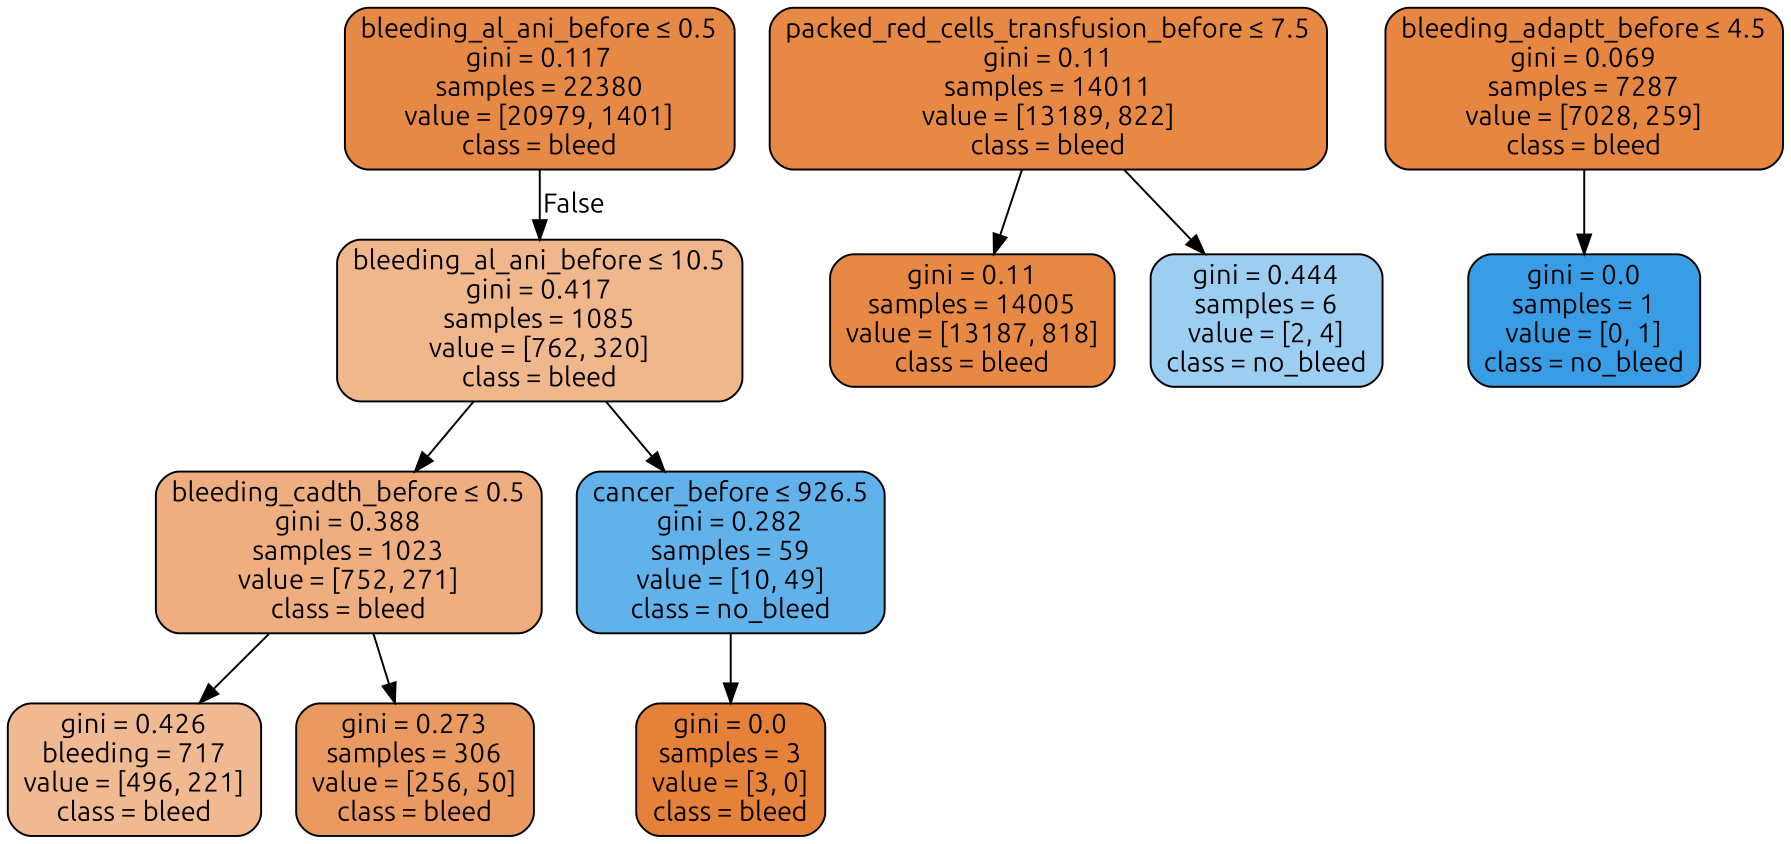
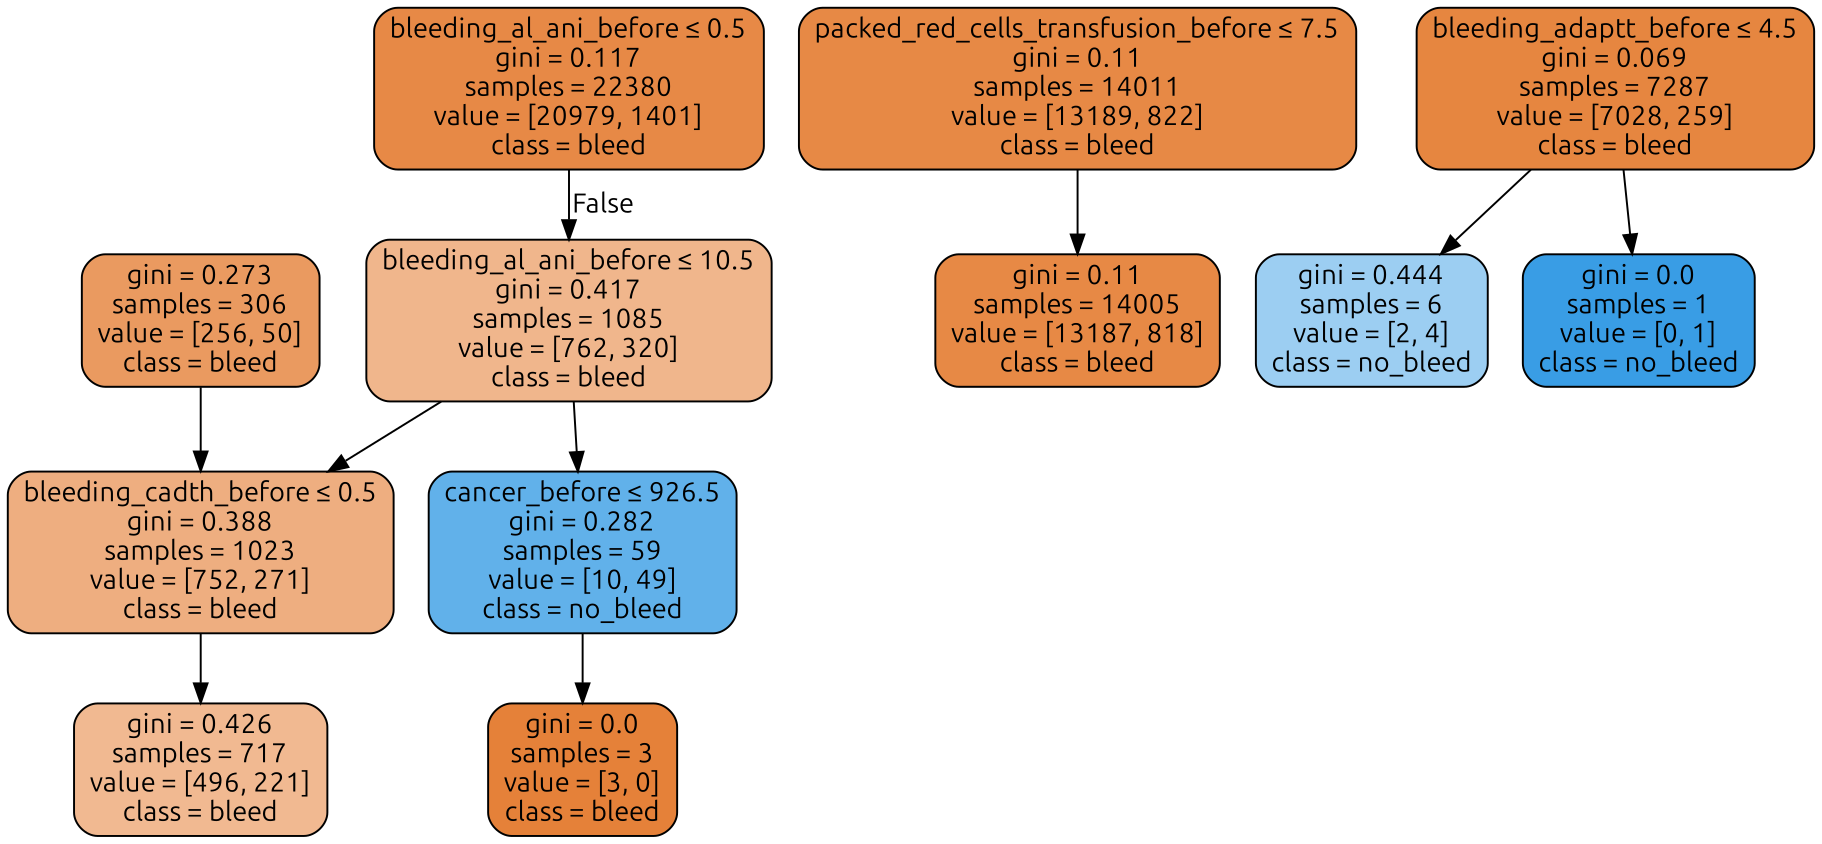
edge "packed_red_cells_transfusion_before ≤ 7.5" -> "gini = 0.444": now "bleeding_adaptt_before ≤ 4.5" -> "gini = 0.444"
edge "bleeding_cadth_before ≤ 0.5" -> "gini = 0.273": reversed
node "gini = 0.426": text "bleeding = 717" -> "samples = 717"
